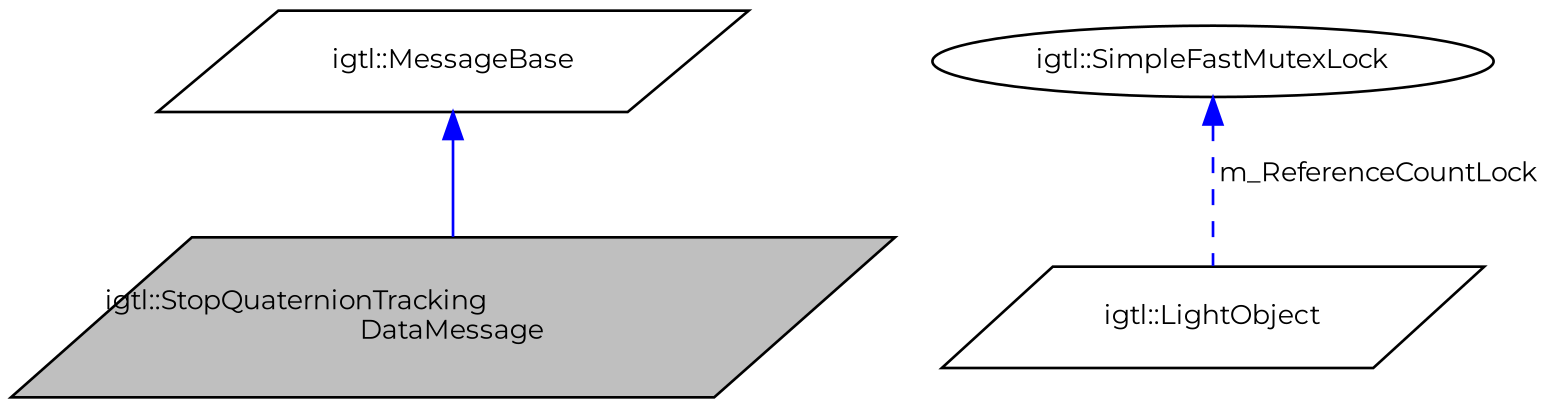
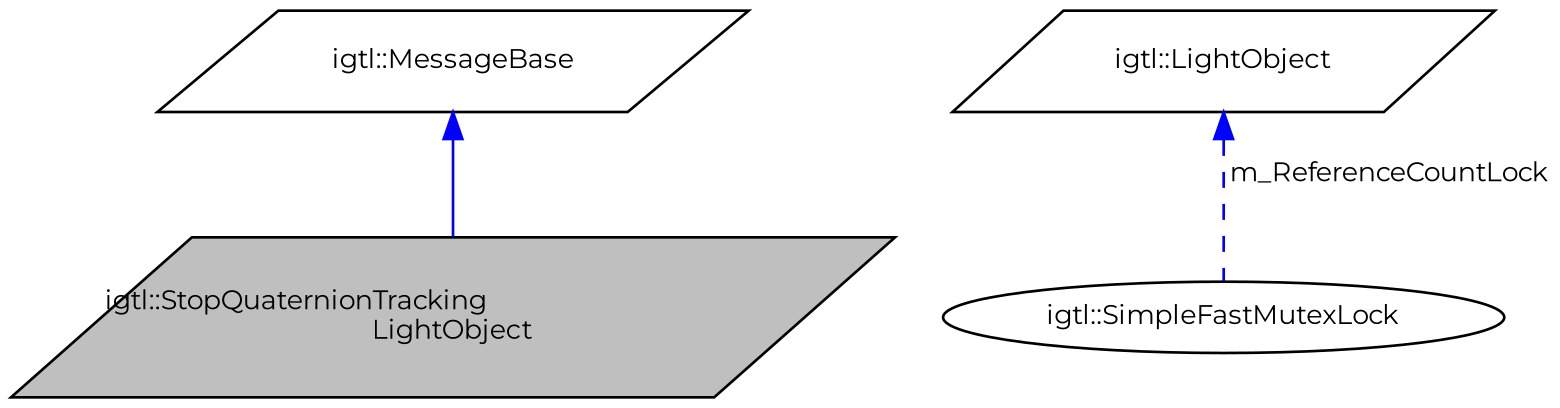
edge "igtl::LightObject" -> "igtl::SimpleFastMutexLock": reversed
node "igtl::StopQuaternionTracking DataMessage": label "igtl::StopQuaternionTracking DataMessage" -> "igtl::StopQuaternionTracking LightObject"
